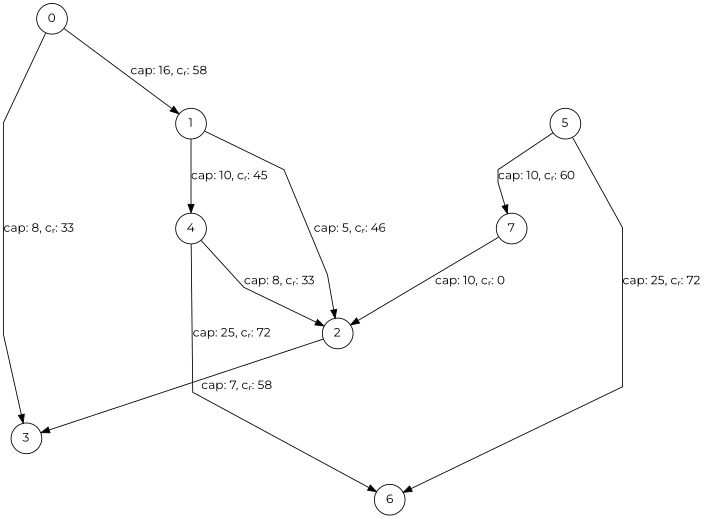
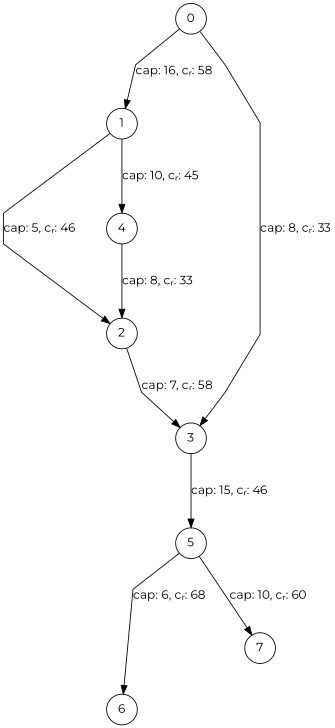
edge "7" -> "2": removed, label "cap: 10, cᵣ: 0"
edge "5" -> "6": label "cap: 25, cᵣ: 72" -> "cap: 6, cᵣ: 68"
edge "4" -> "6": removed, label "cap: 25, cᵣ: 72"
edge "3" -> "5": added, label "cap: 15, cᵣ: 46"
